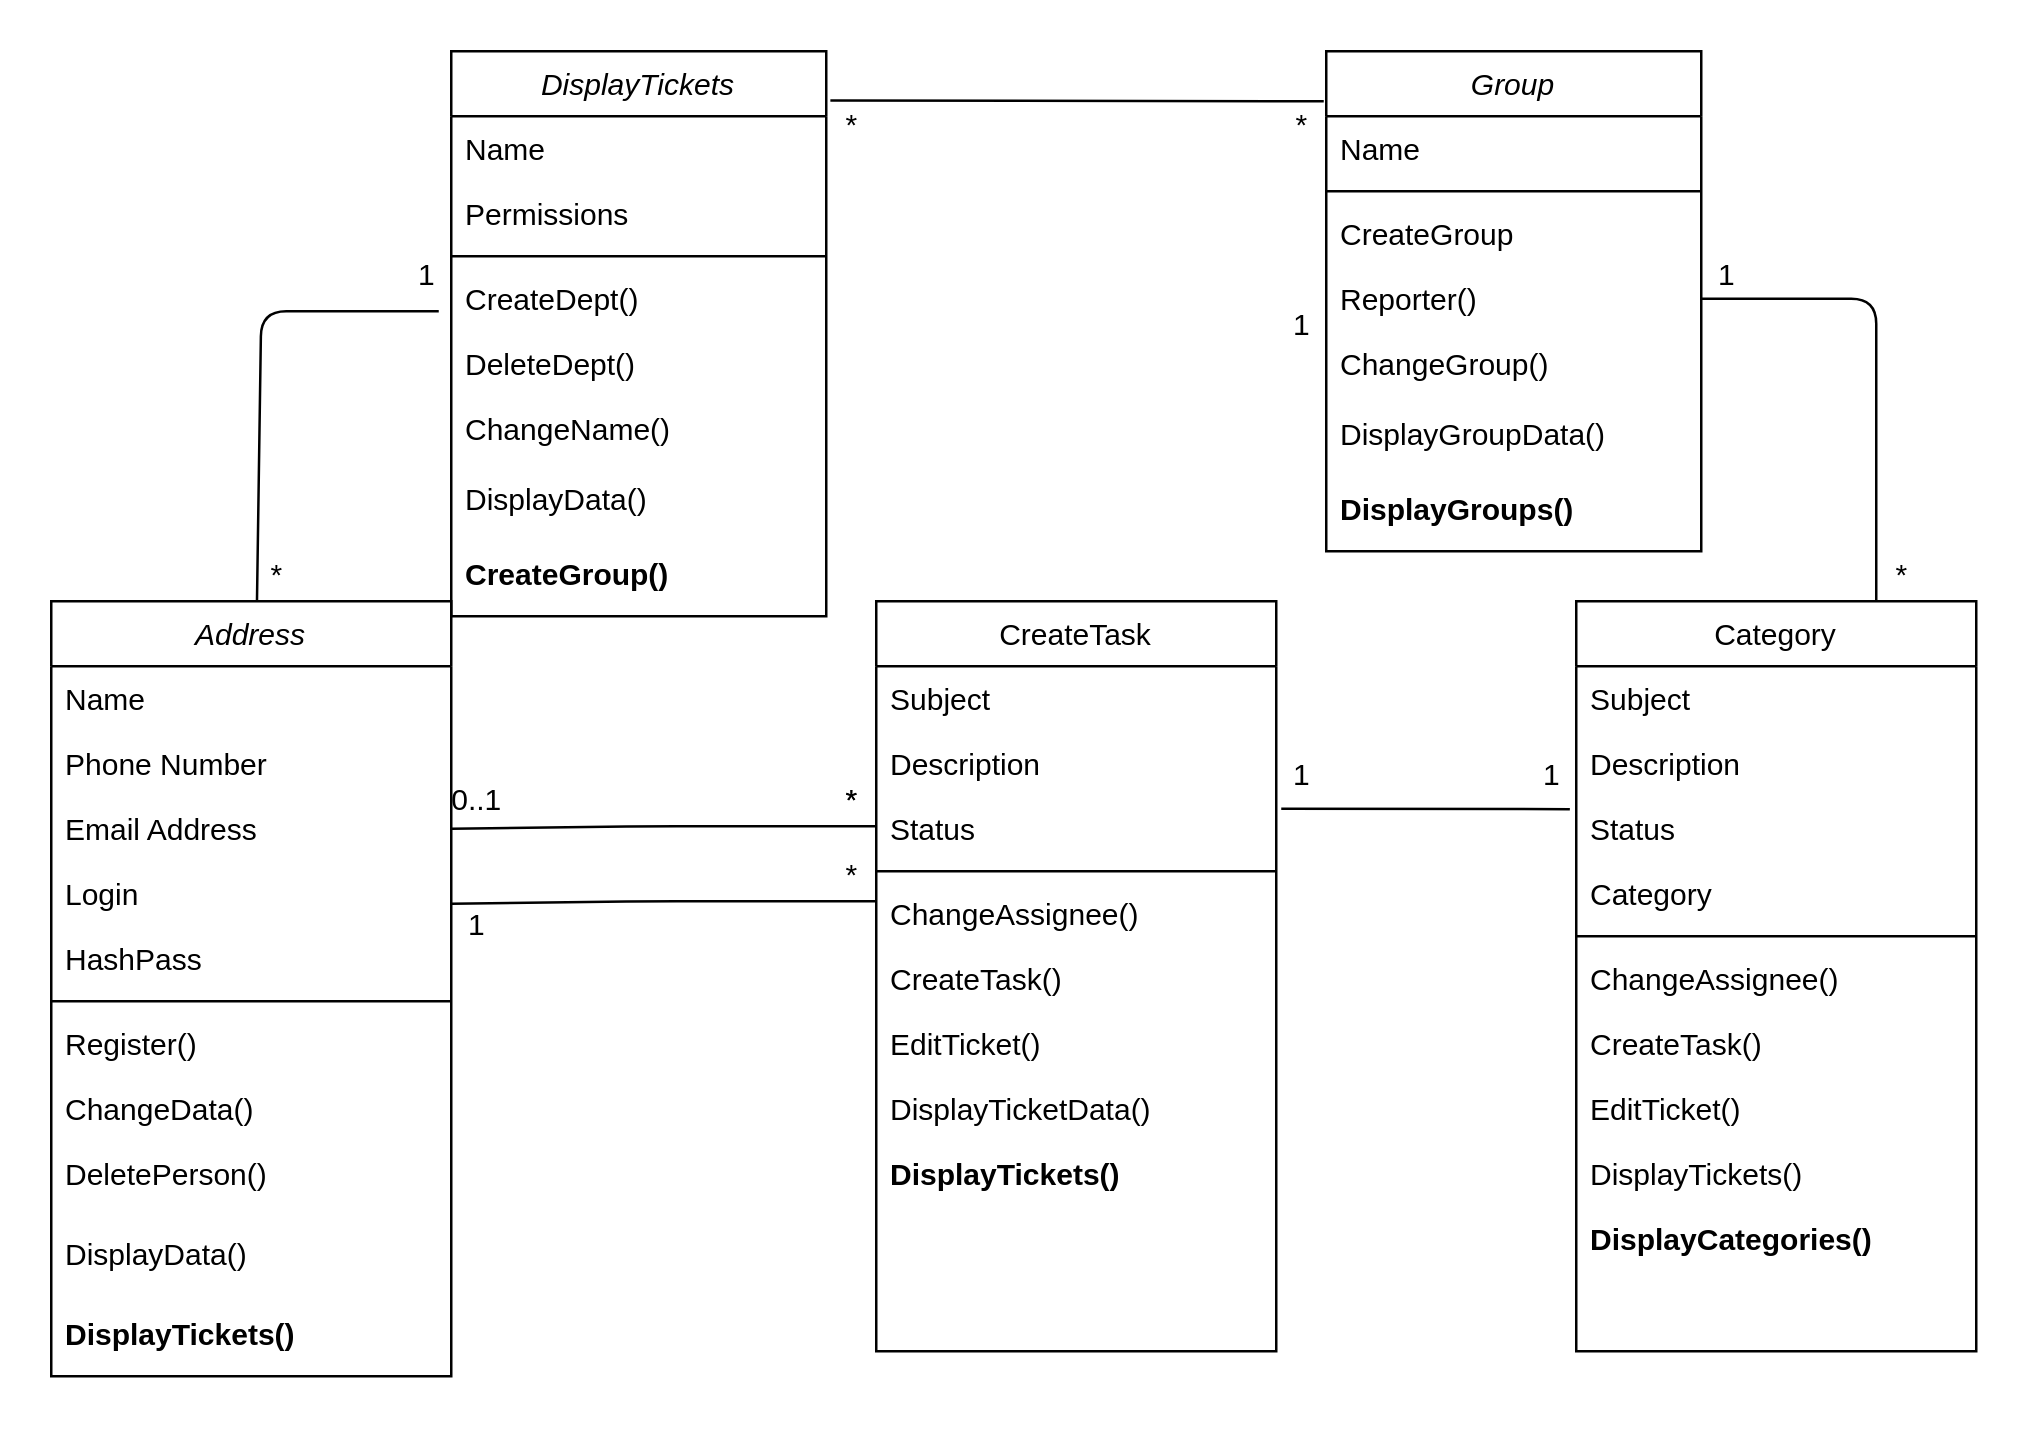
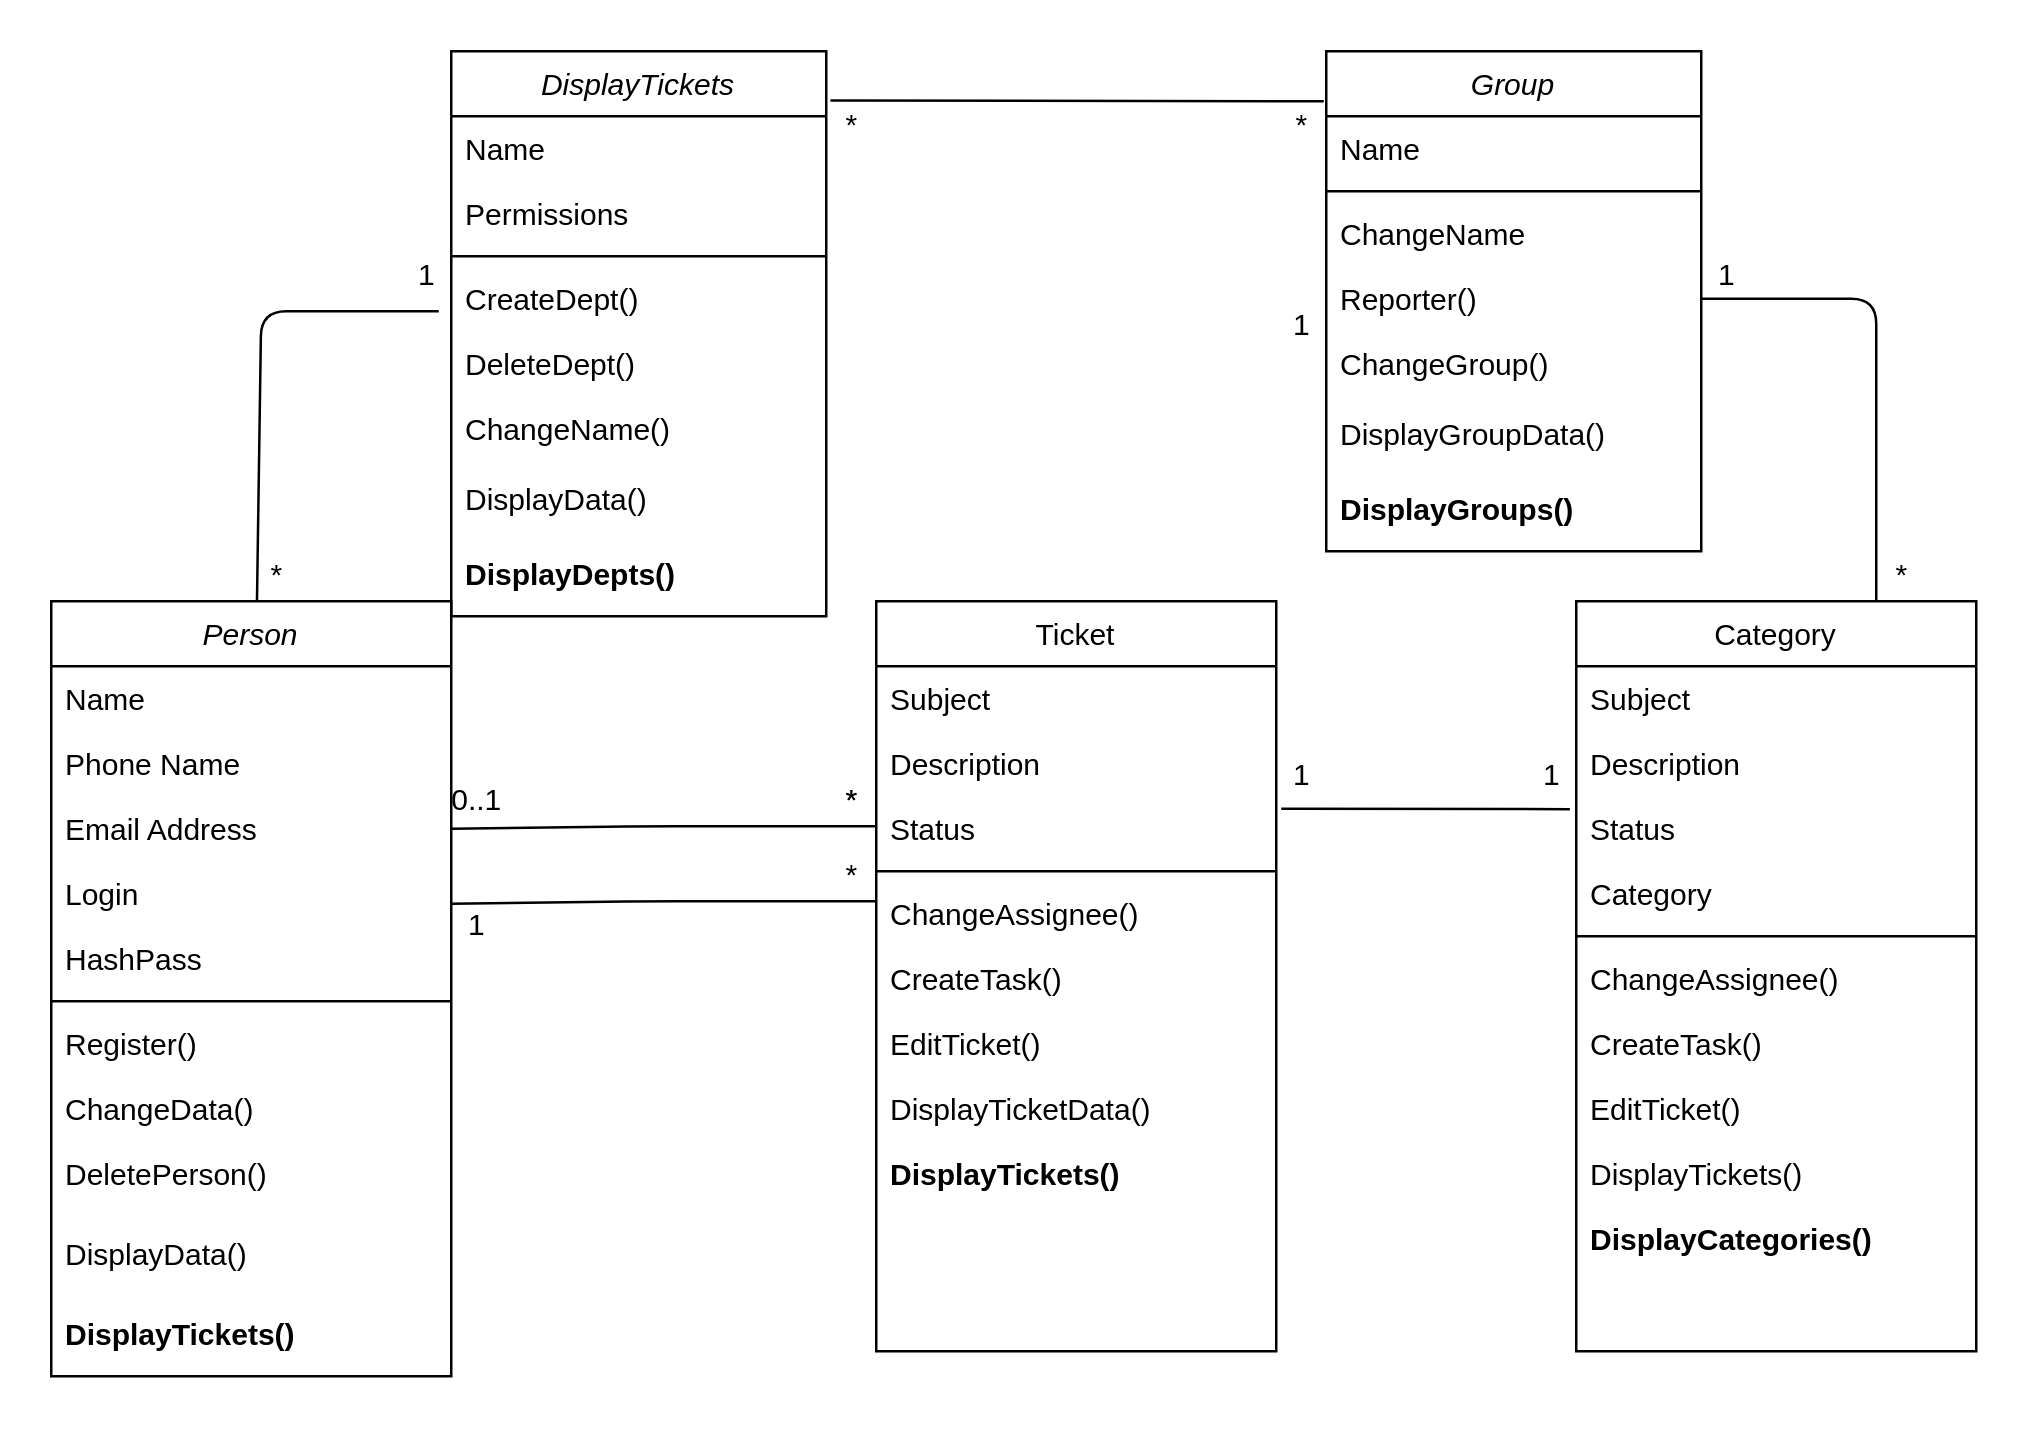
node "CreateGroup": label "CreateGroup" -> "ChangeName"
node "CreateGroup()": label "CreateGroup()" -> "DisplayDepts()"
node "Address": label "Address" -> "Person"
node "CreateTask": label "CreateTask" -> "Ticket"
node "Phone Number": label "Phone Number" -> "Phone Name"
